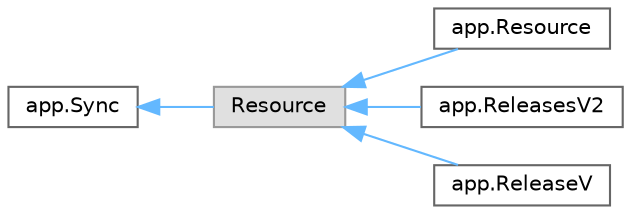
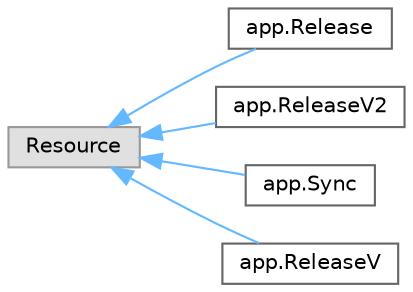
node "app.Resource": label "app.Resource" -> "app.Release"
edge "Resource" -> "app.Sync": reversed
node "app.ReleasesV2": label "app.ReleasesV2" -> "app.ReleaseV2"
